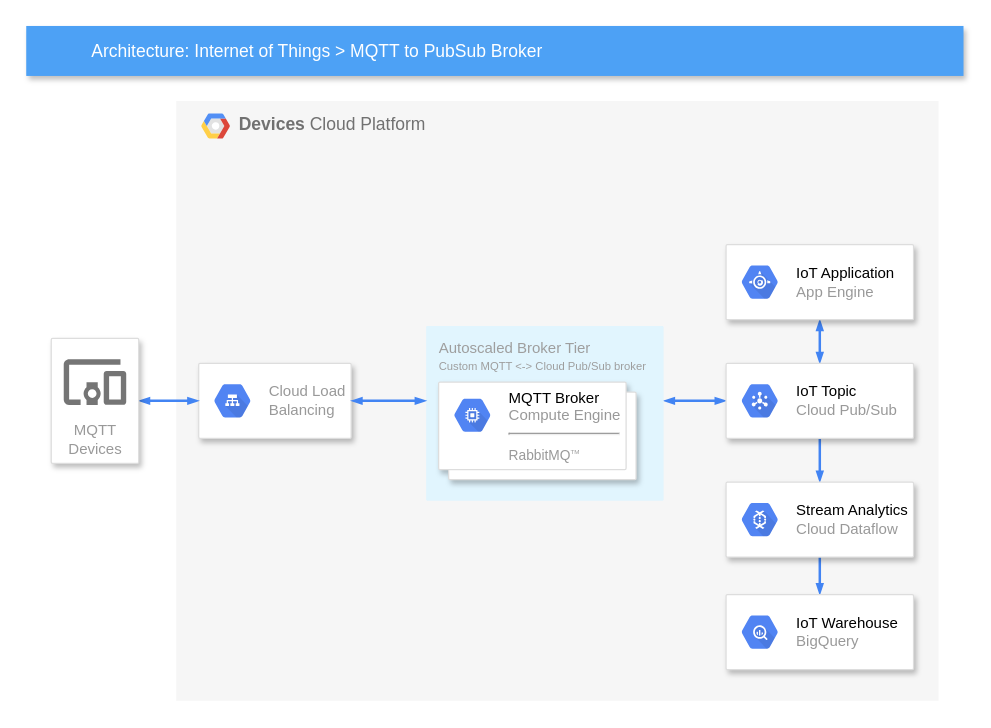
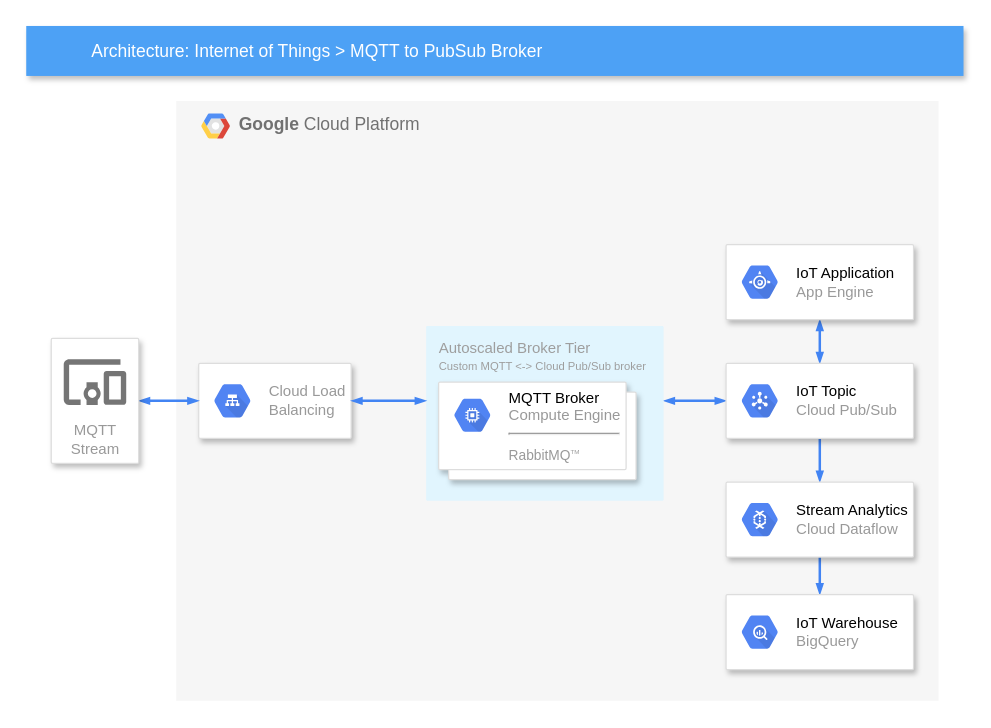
node "Devices Cloud Platform": label "Devices Cloud Platform" -> "Google Cloud Platform"
node "MQTT Devices": label "MQTT Devices" -> "MQTT Stream"
